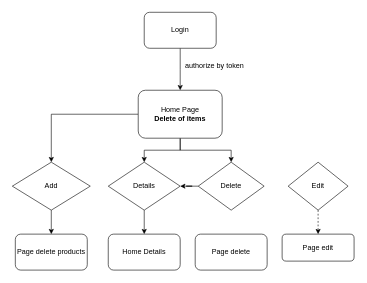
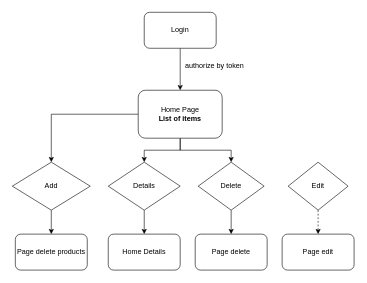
node "Home Page Delete of items": label "Home Page Delete of items" -> "Home Page List of items"
edge "Delete" -> "Details": now "Delete" -> "Page delete"
node "Page edit": size 72x27 -> 72x36
